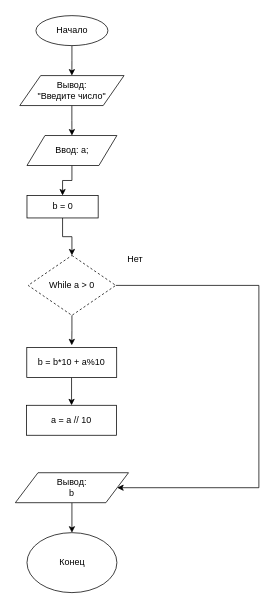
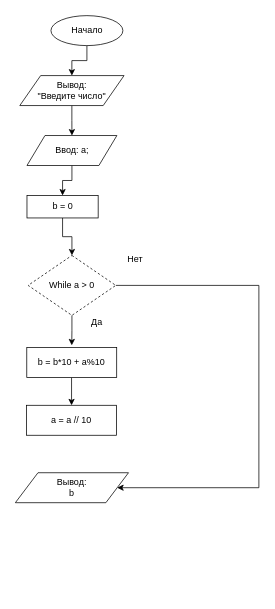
node "Начало": moved (72, 30) -> (87, 30)
node "Да": added
edge "Вывод: b" -> "Конец": removed
node "Конец": removed
